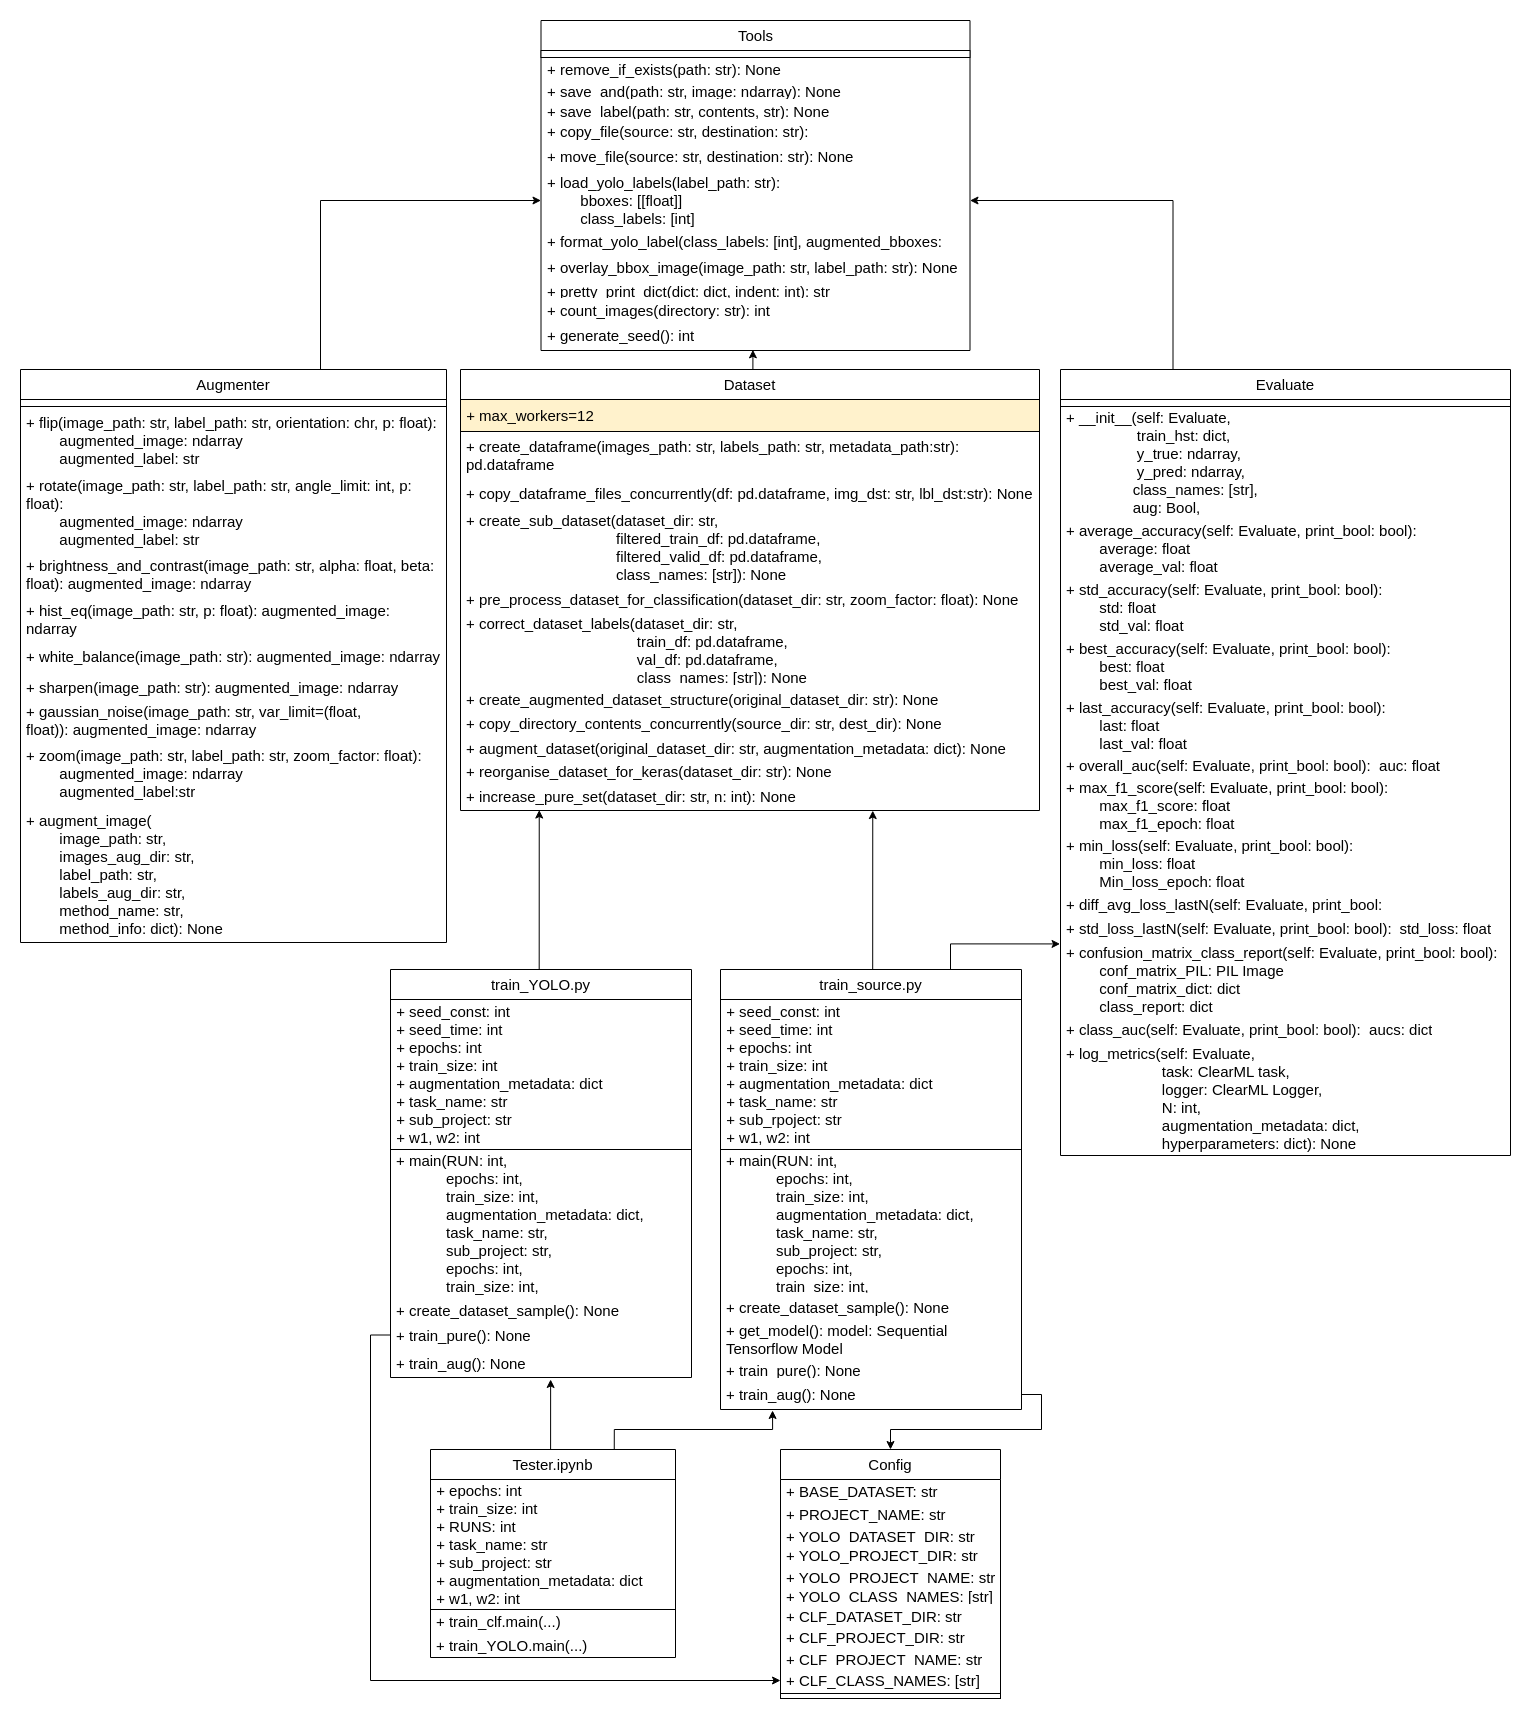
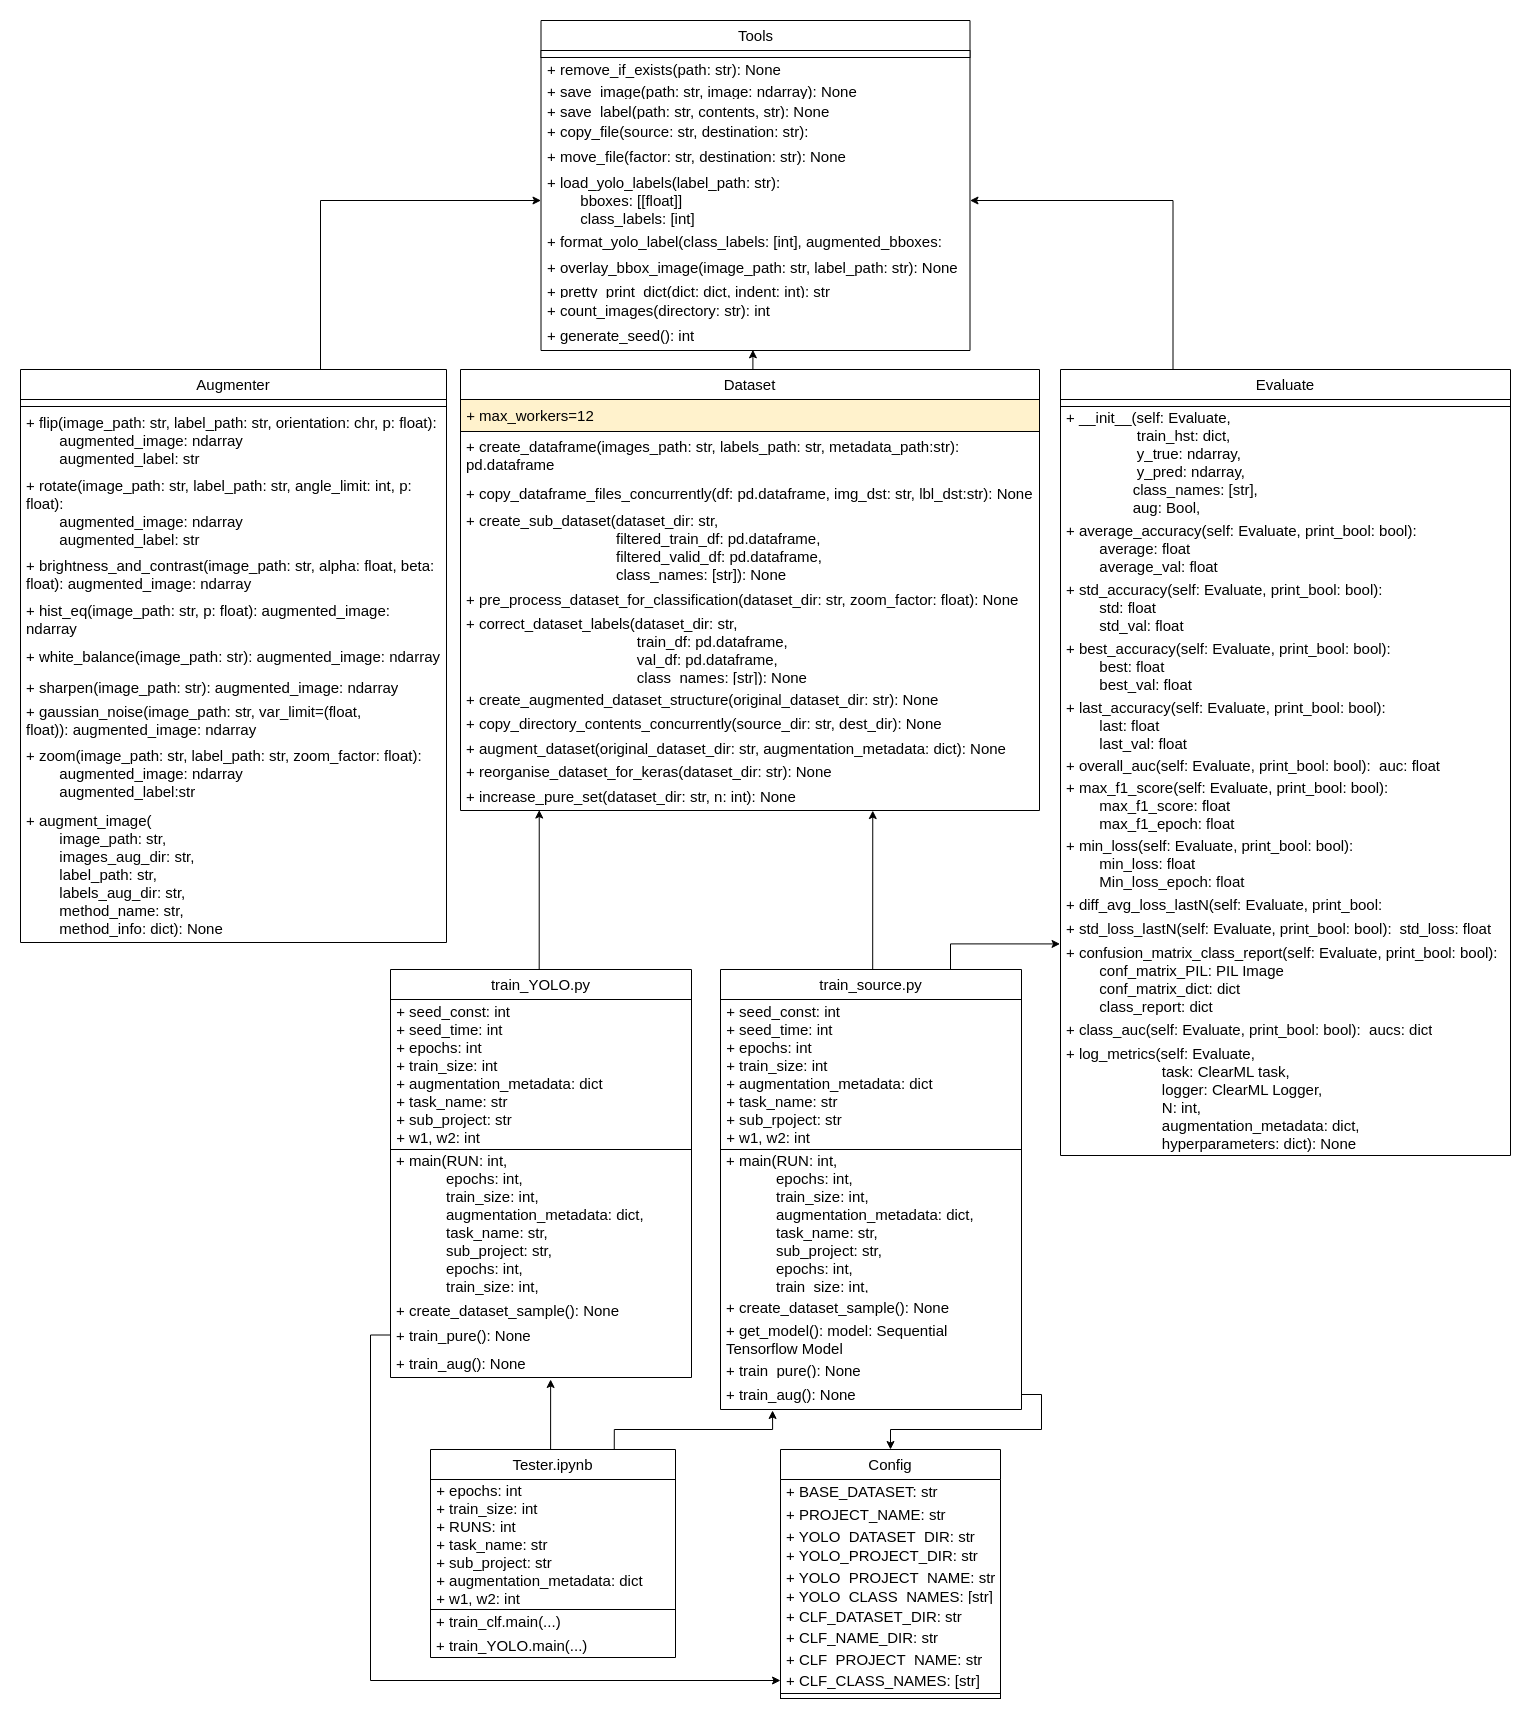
node "+ save_and(path: str, image: ndarray): None": label "+ save_and(path: str, image: ndarray): None" -> "+ save_image(path: str, image: ndarray): None"
node "+ move_file(source: str, destination: str): None": label "+ move_file(source: str, destination: str): None" -> "+ move_file(factor: str, destination: str): None"
node "+ CLF_PROJECT_DIR: str": label "+ CLF_PROJECT_DIR: str" -> "+ CLF_NAME_DIR: str"
